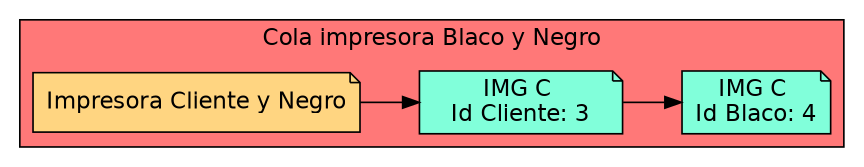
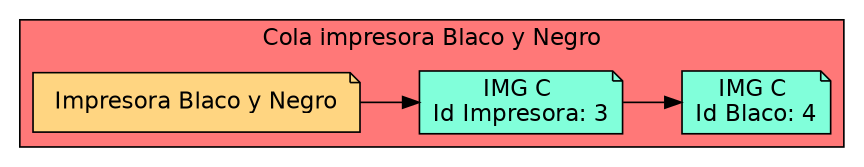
node "Impresora Cliente y Negro": label "Impresora Cliente y Negro" -> "Impresora Blaco y Negro"
node "IMG C Id Cliente: 3": label "IMG C Id Cliente: 3" -> "IMG C Id Impresora: 3"
